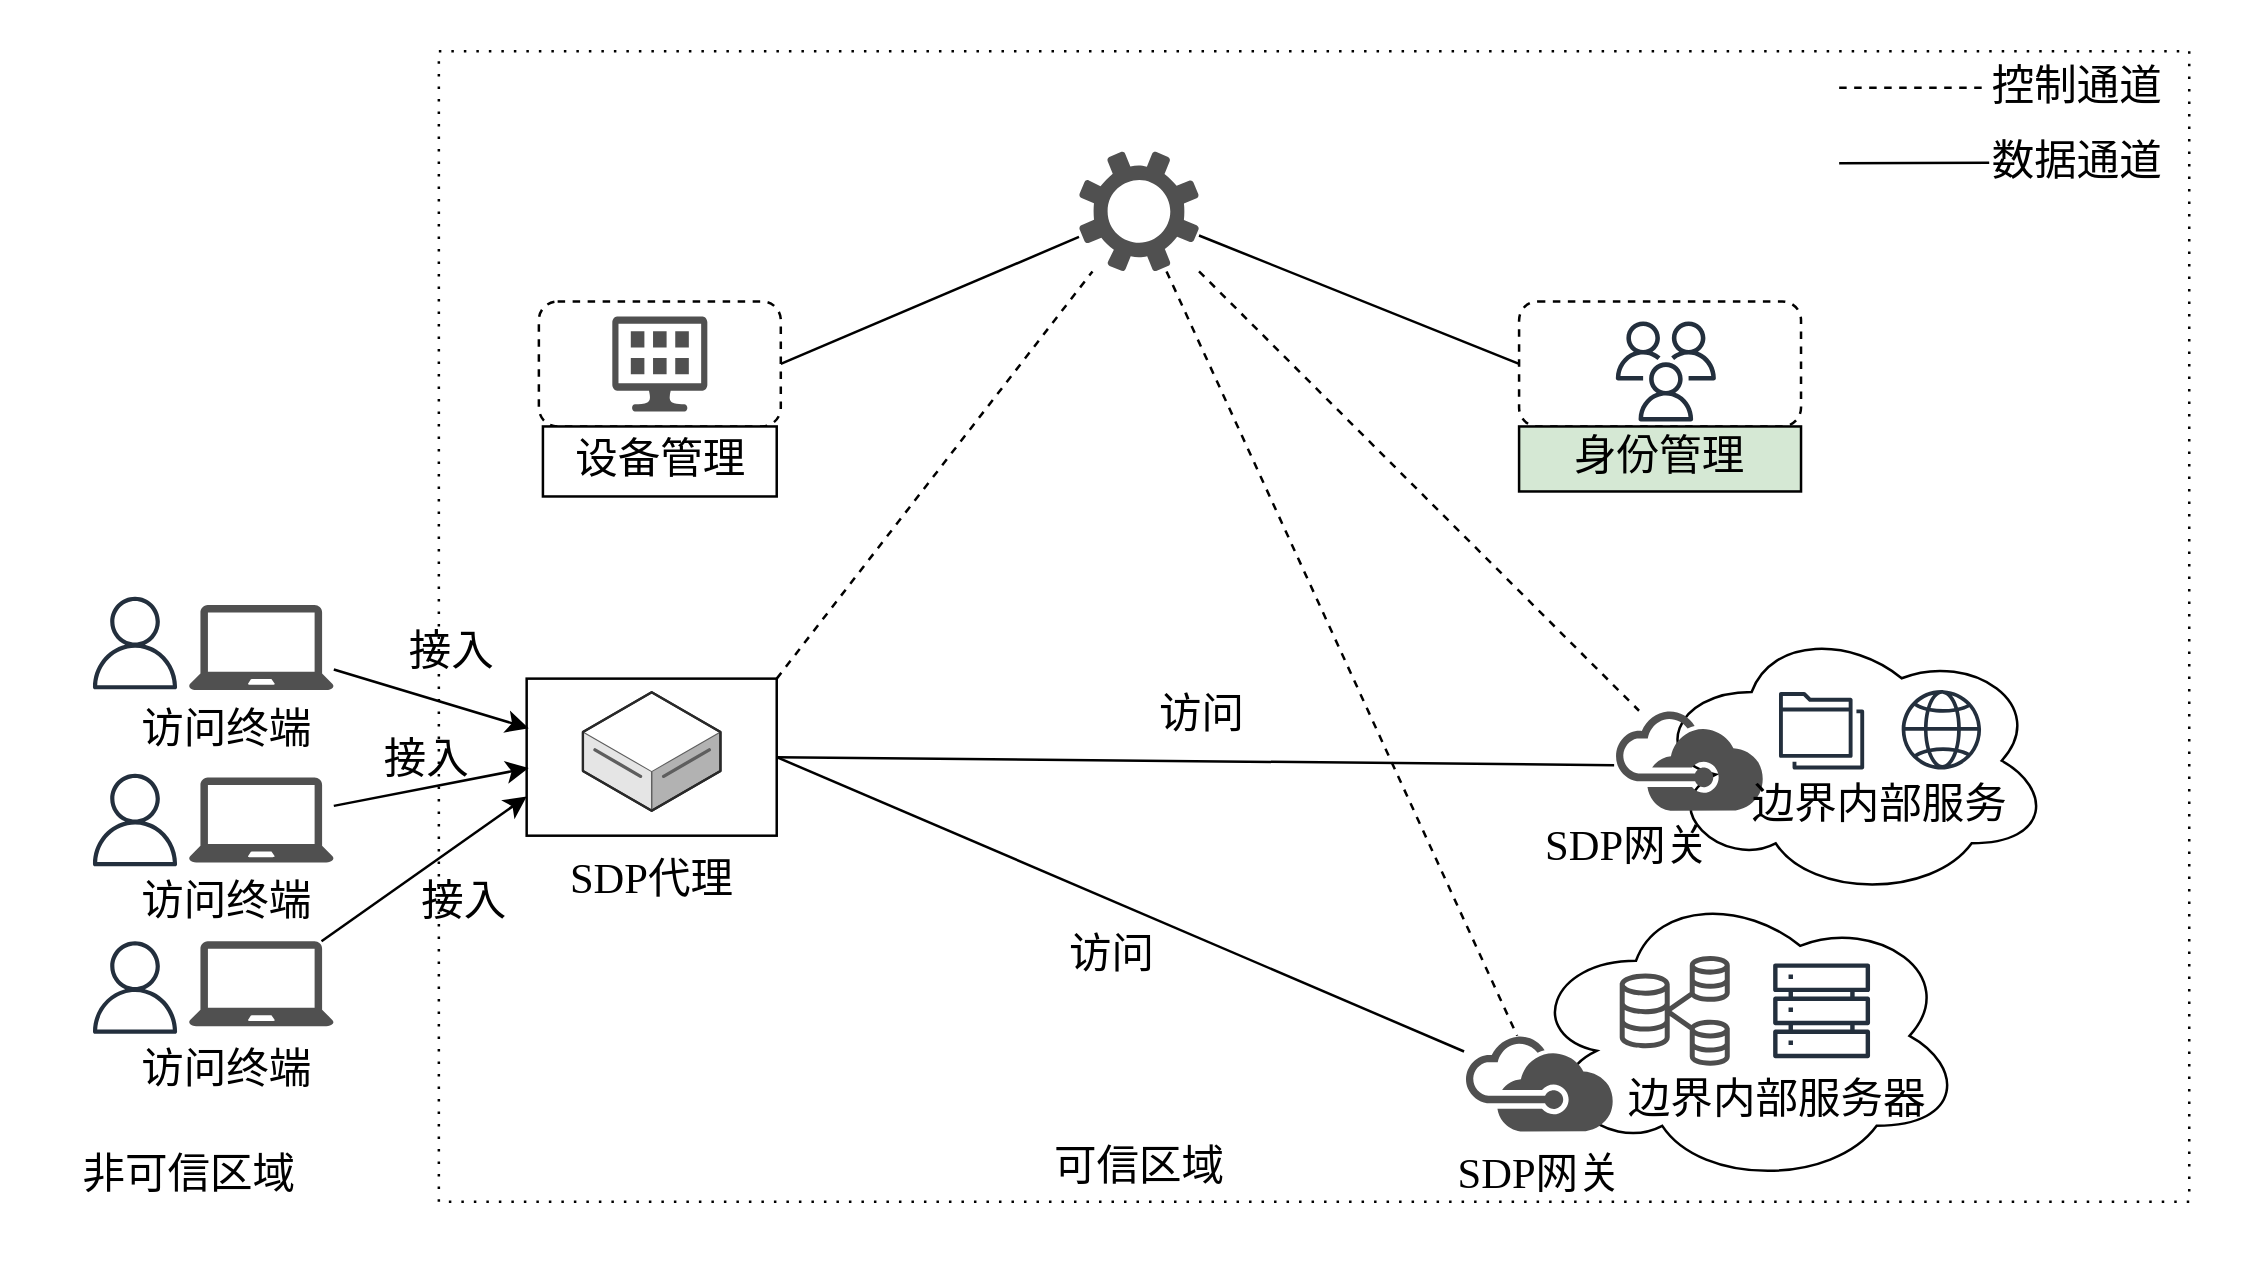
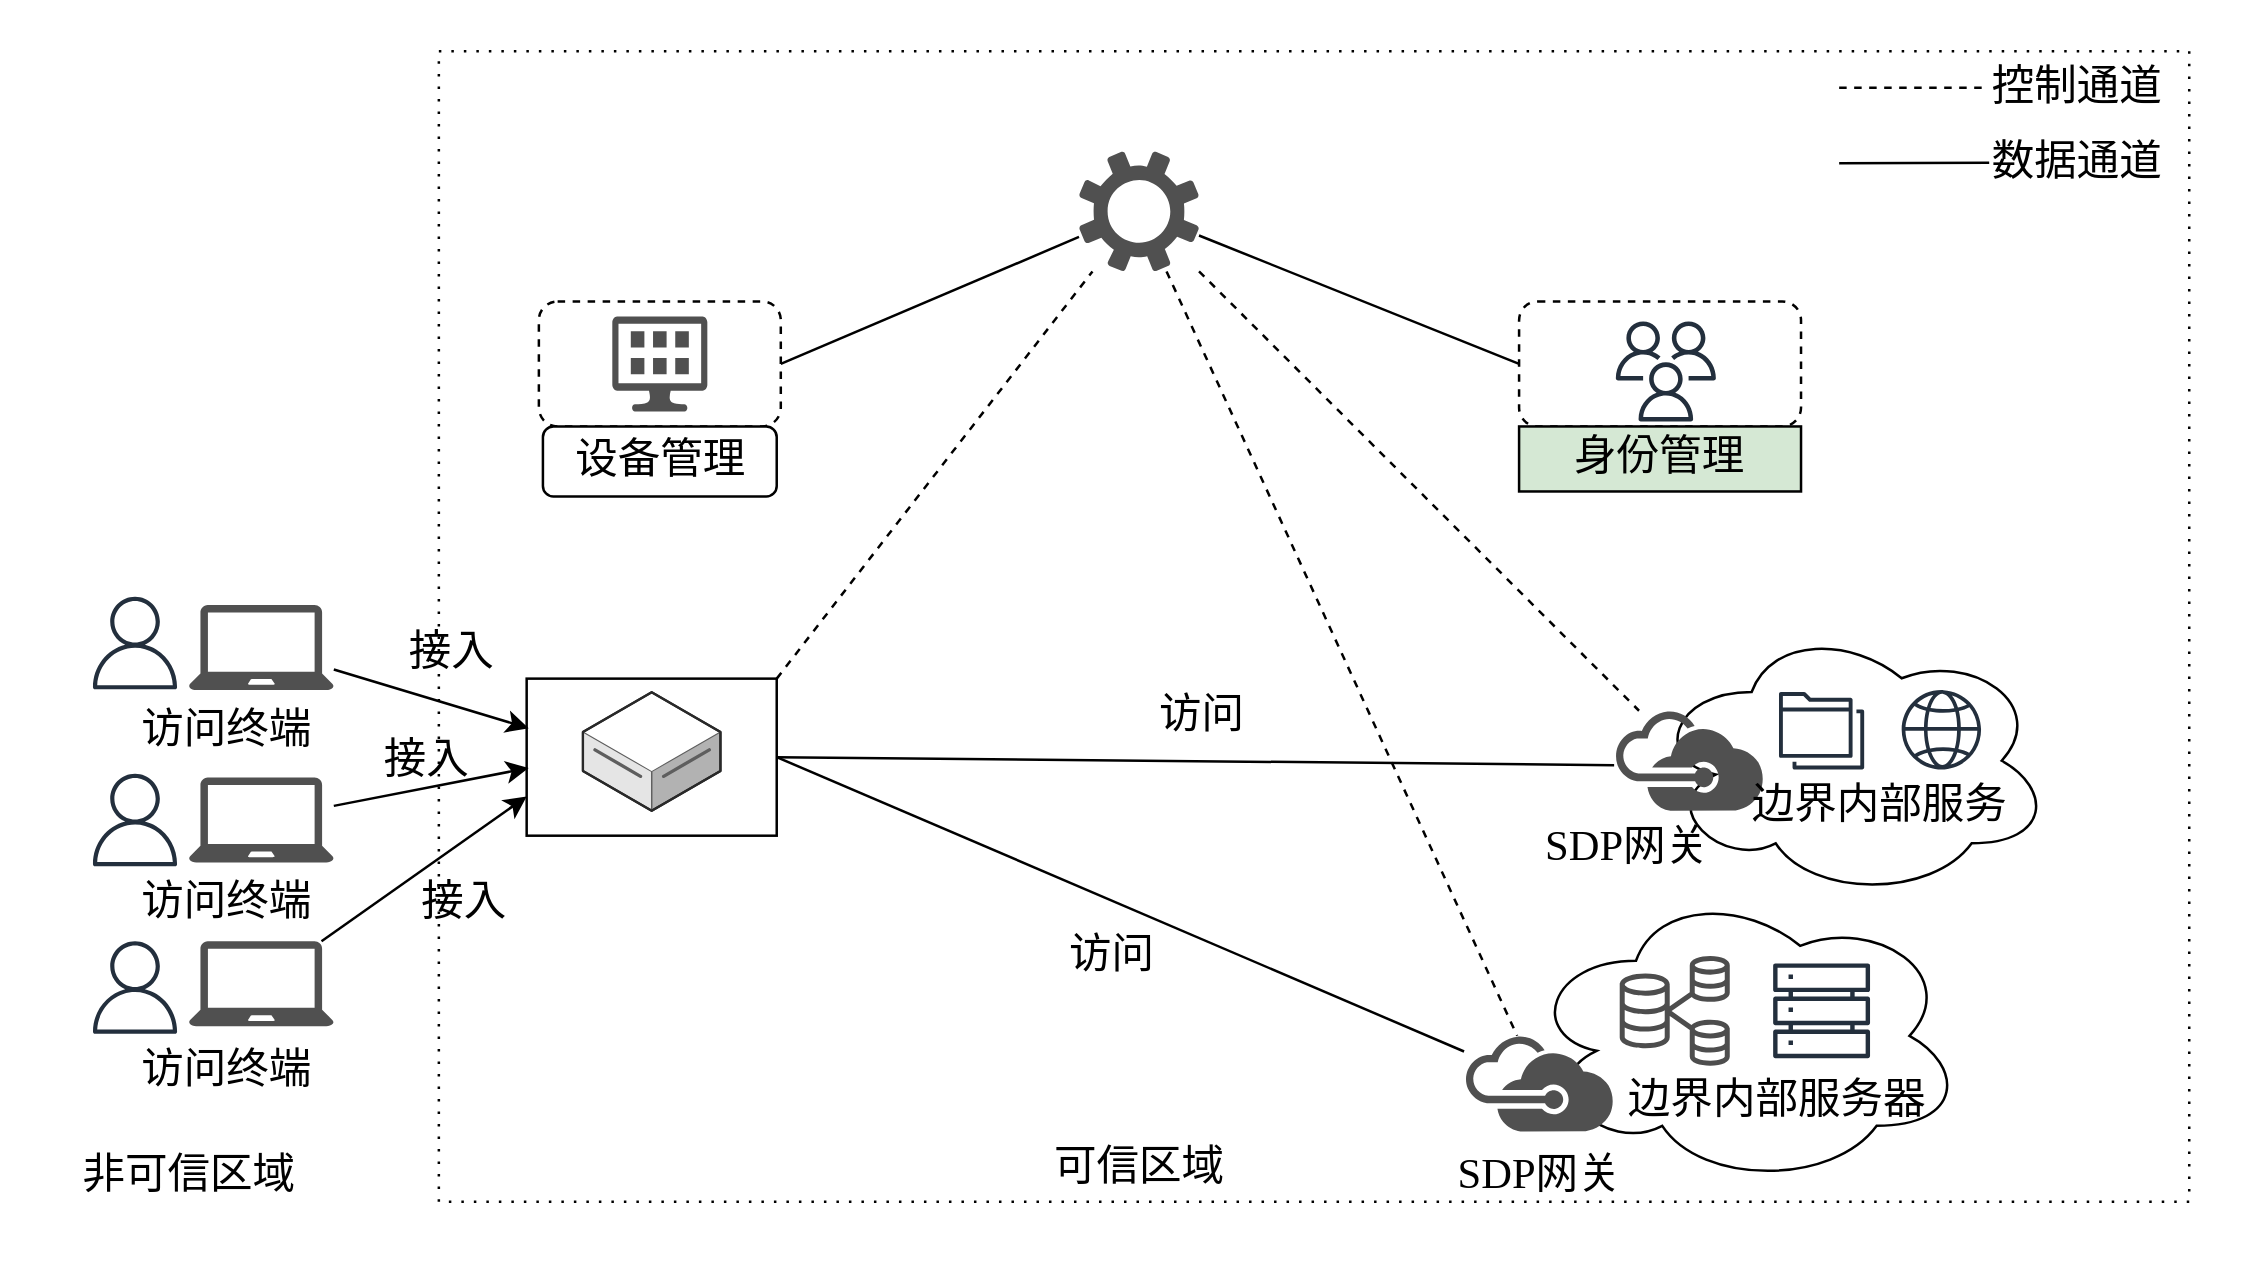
node "设备管理": shape rectangle -> rounded rectangle
node "SDP代理": removed
